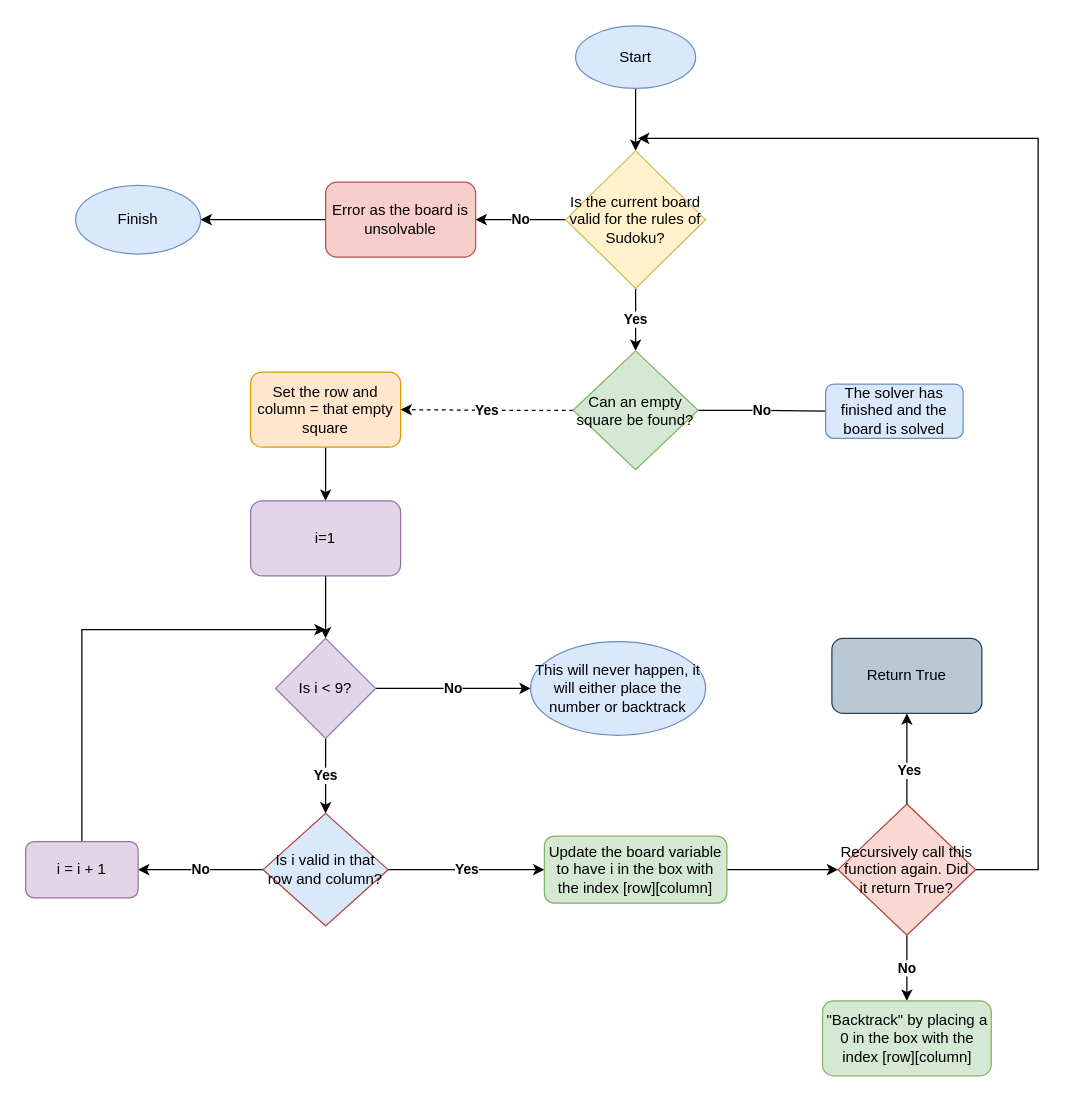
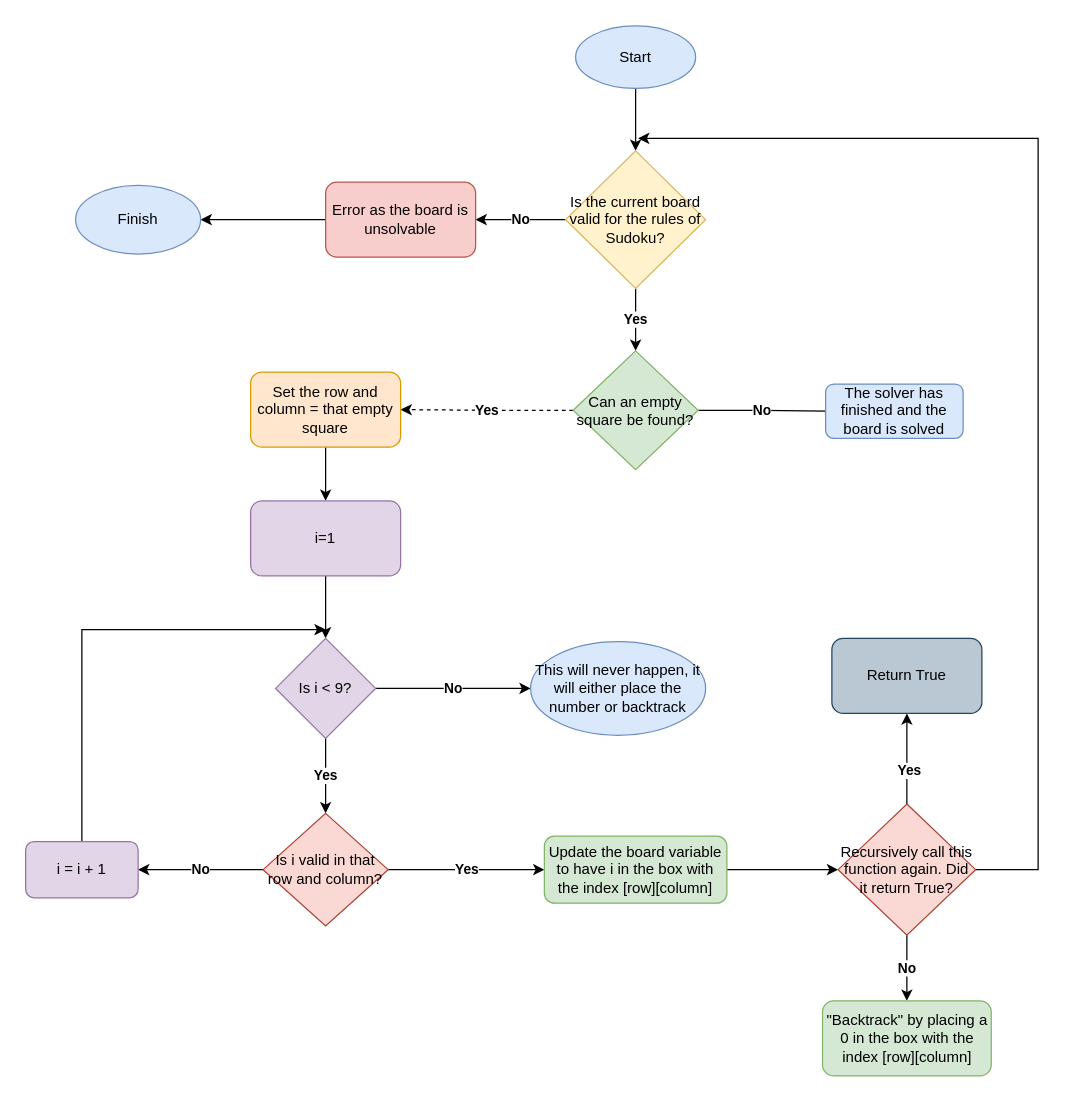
node "Is i valid in that row and column?": fillcolor #dae8fc -> #fad9d5
